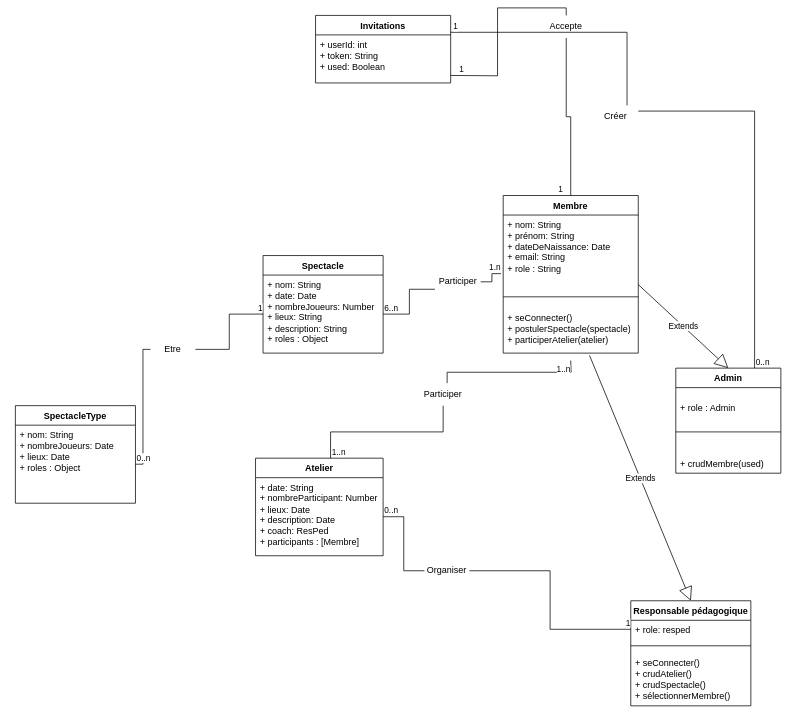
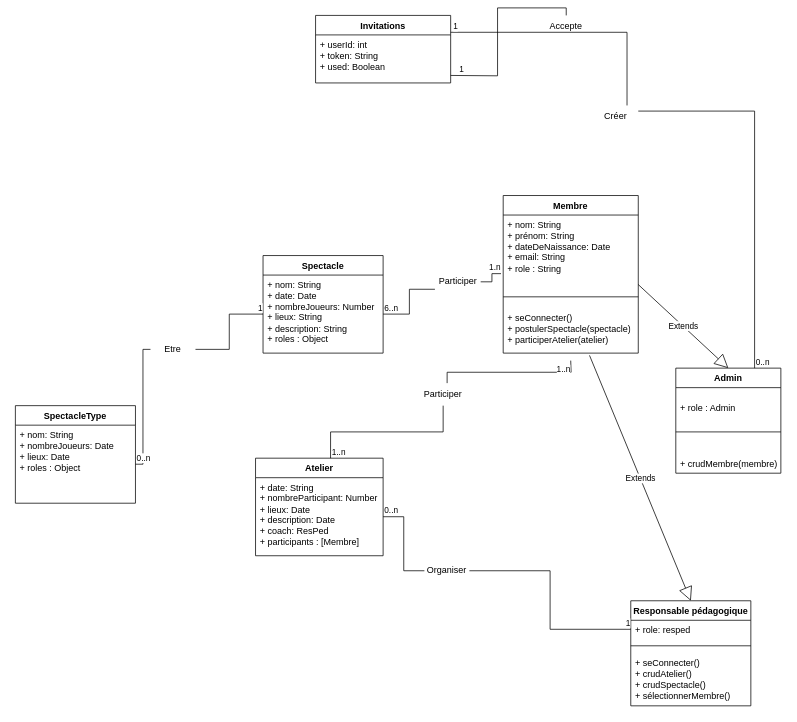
edge "Accepte" -- "Membre": removed, label "1"
node "+ crudMembre(used)": label "+ crudMembre(used)" -> "+ crudMembre(membre)"
